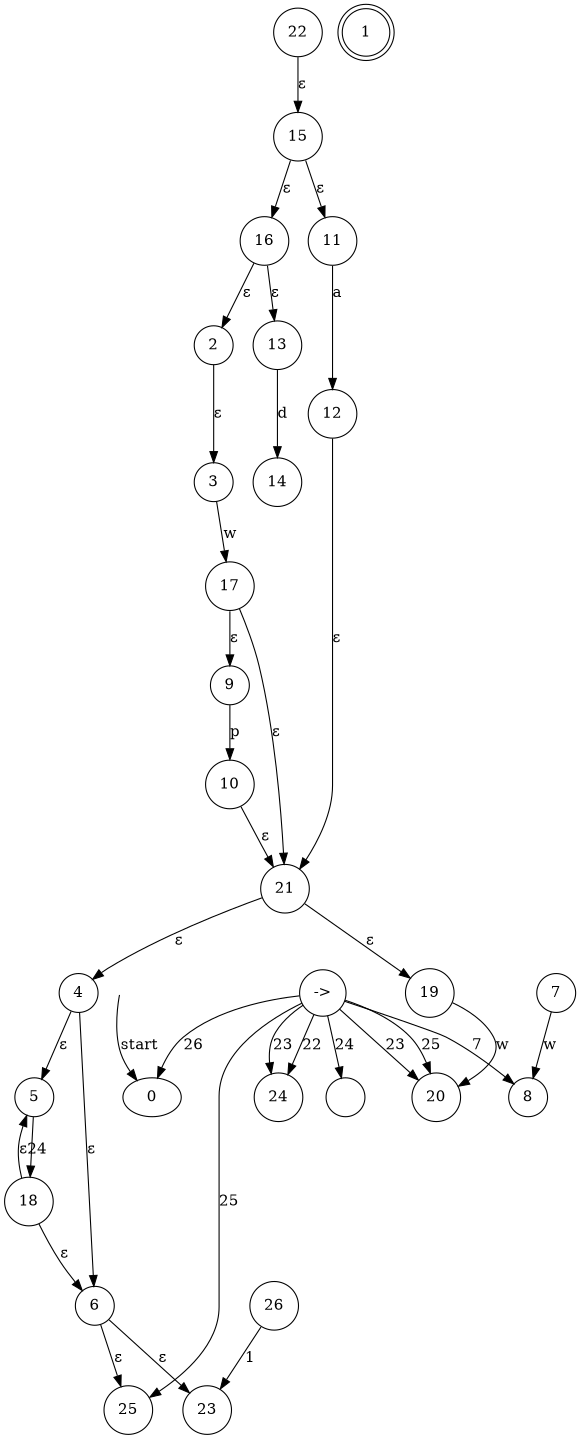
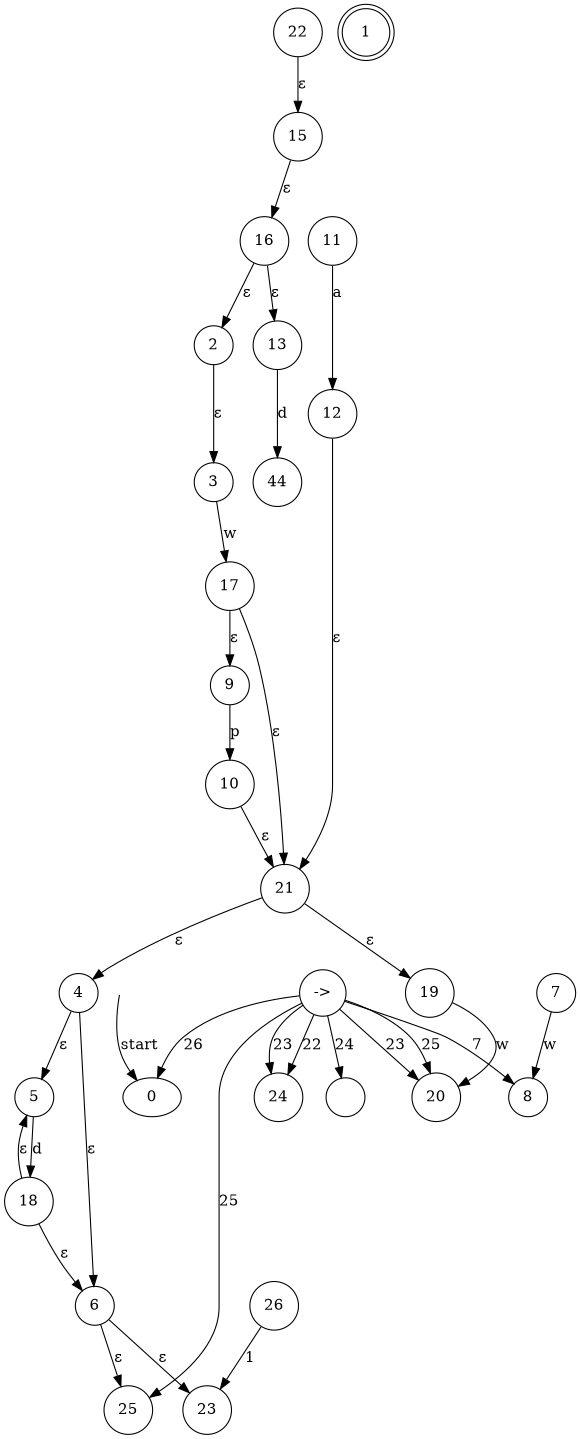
edge "15" -> "11": removed, label "ε"
node "14": label "14" -> "44"
edge "5" -> "18": label "24" -> "d"
